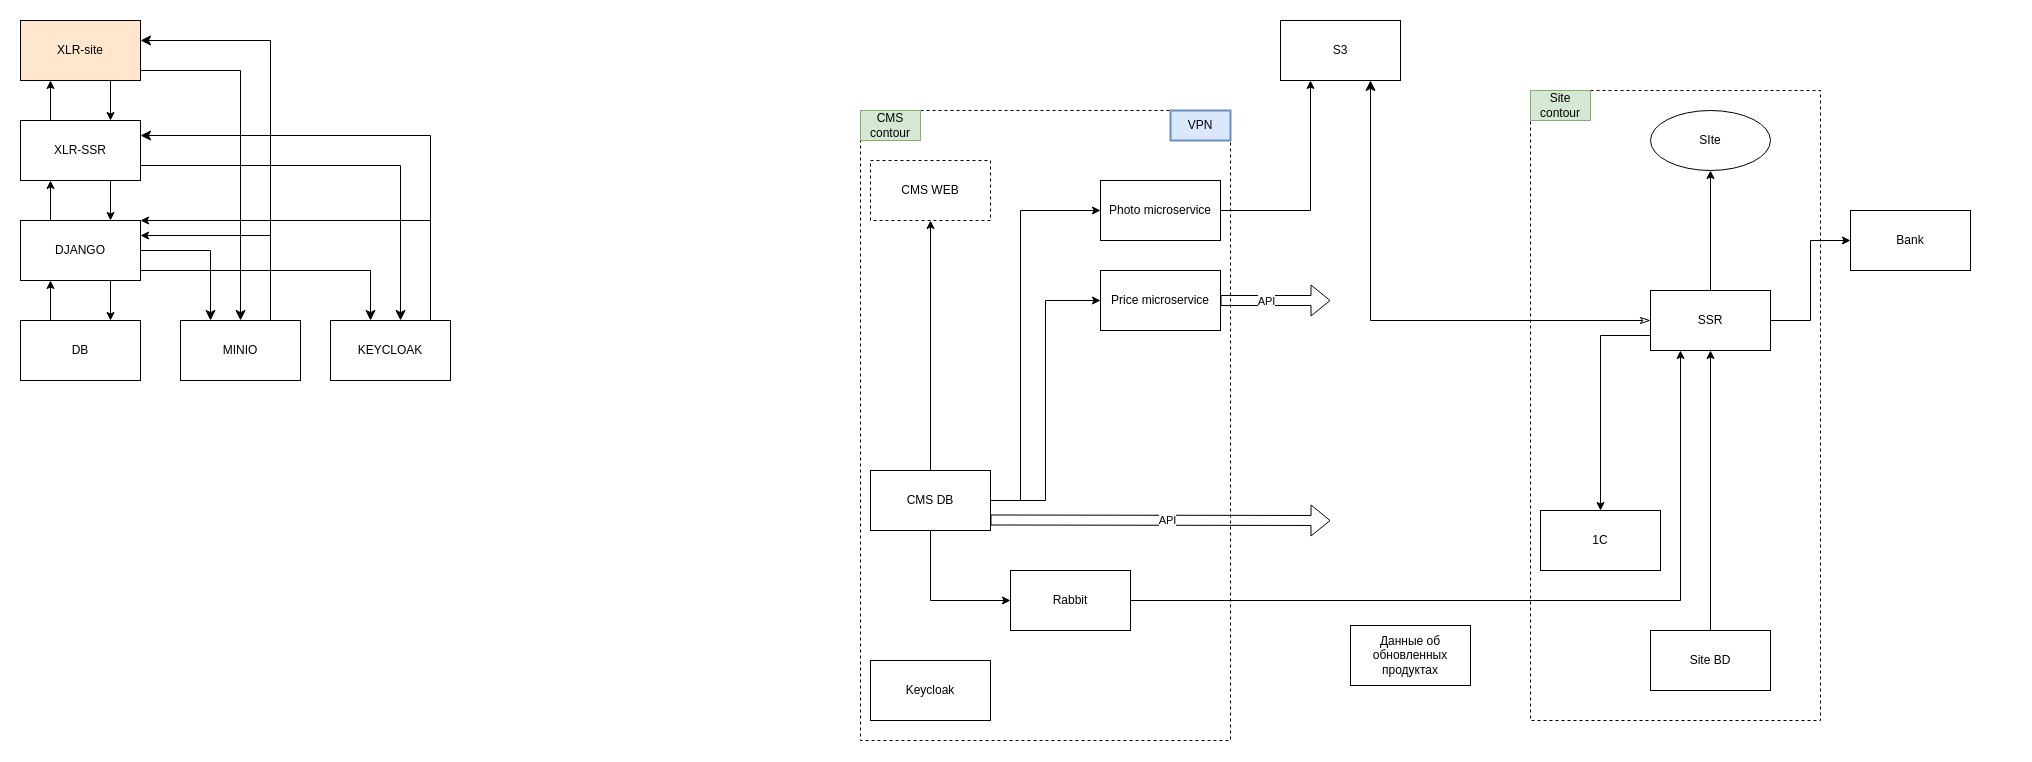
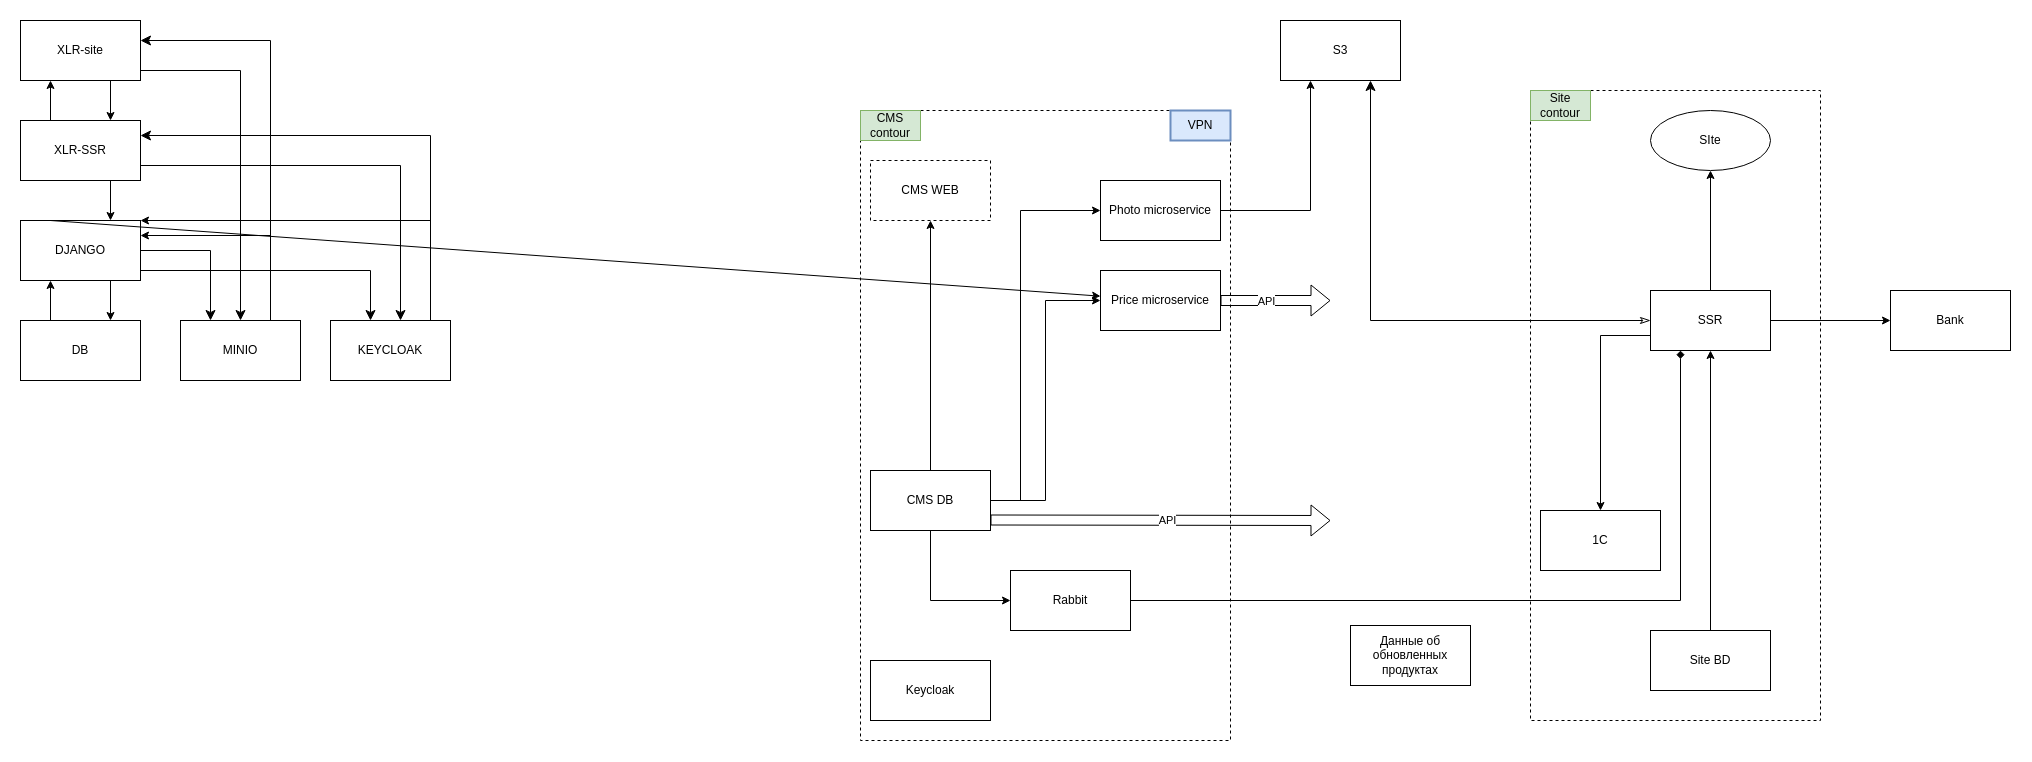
node "XLR-site": fillcolor #ffe6cc -> #ffffff
edge "DJANGO" -> "XLR-SSR": now "DJANGO" -> "Price microservice"
node "Bank": moved (1911, 241) -> (1951, 321)
edge "Rabbit" -> "SSR": arrowhead classic -> diamond
